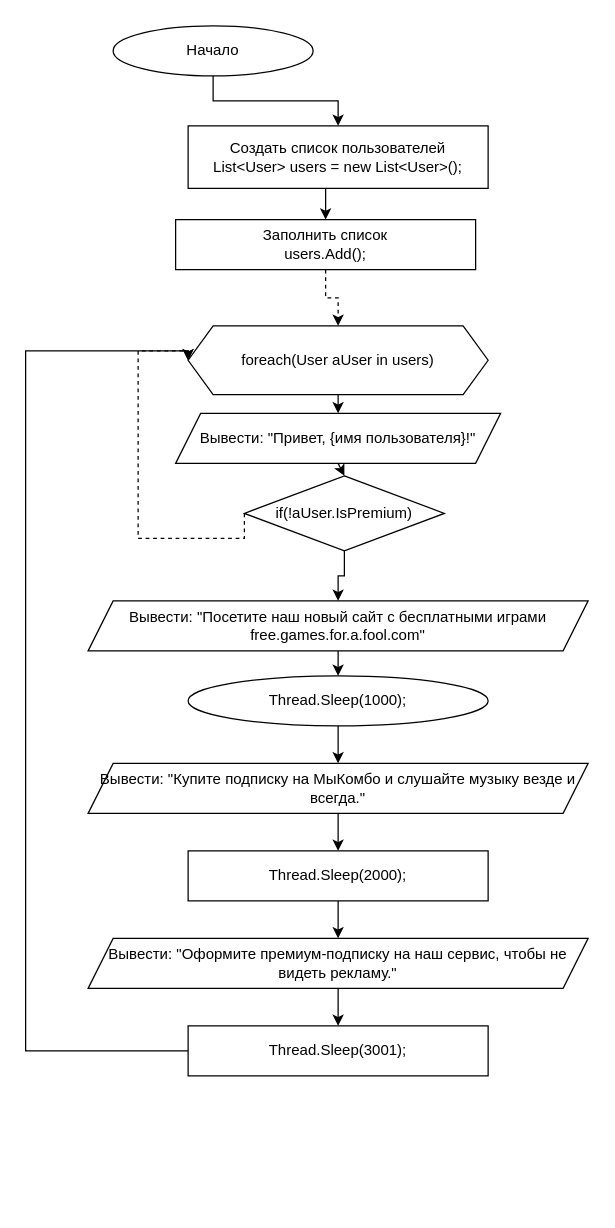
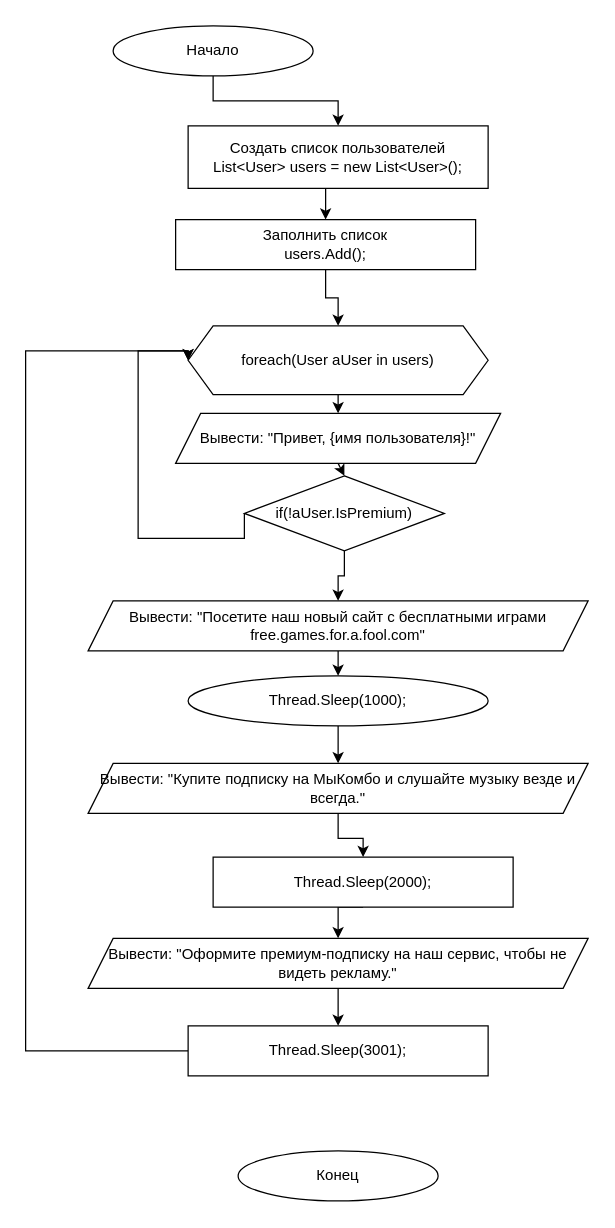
edge "Заполнить список users.Add();" -> "foreach(User aUser in users)": style dashed -> solid
edge "if(!aUser.IsPremium)" -> "foreach(User aUser in users)": style dashed -> solid
node "Thread.Sleep(2000);": moved (338, 876) -> (363, 882)
node "Конец": added
